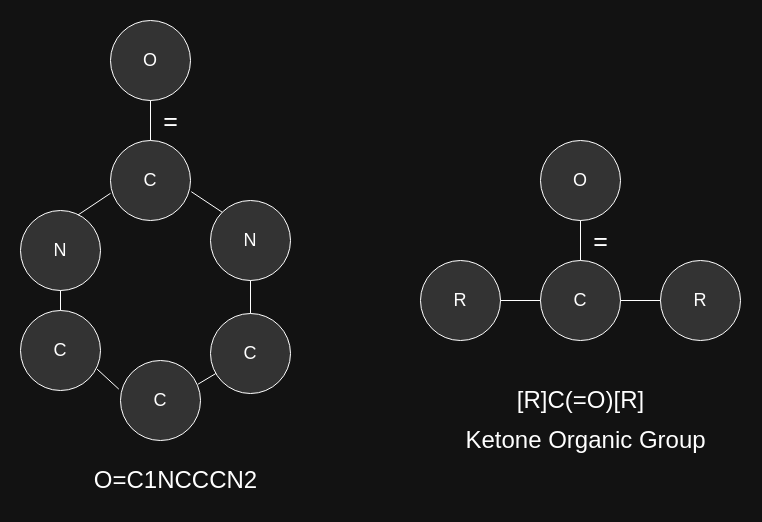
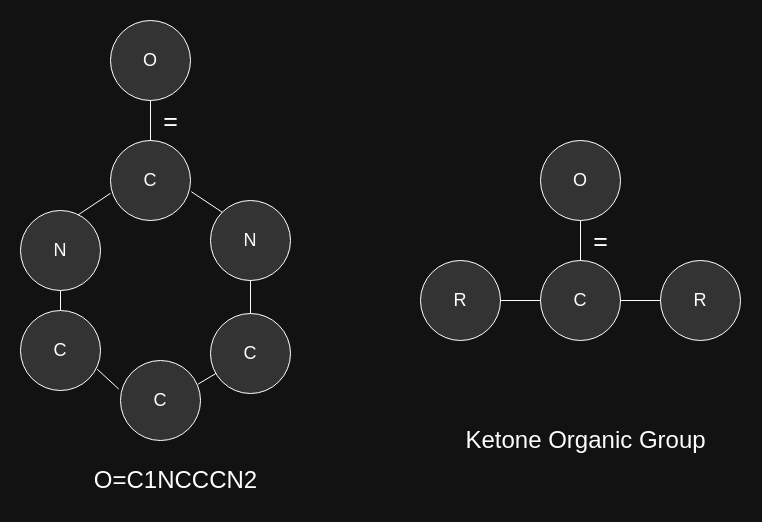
node "[R]C(=O)[R]": removed
